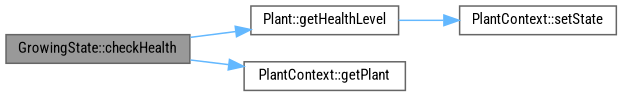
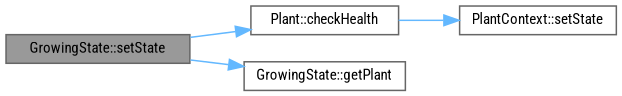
node "Plant::getHealthLevel": label "Plant::getHealthLevel" -> "Plant::checkHealth"
node "GrowingState::checkHealth": label "GrowingState::checkHealth" -> "GrowingState::setState"
node "PlantContext::getPlant": label "PlantContext::getPlant" -> "GrowingState::getPlant"
